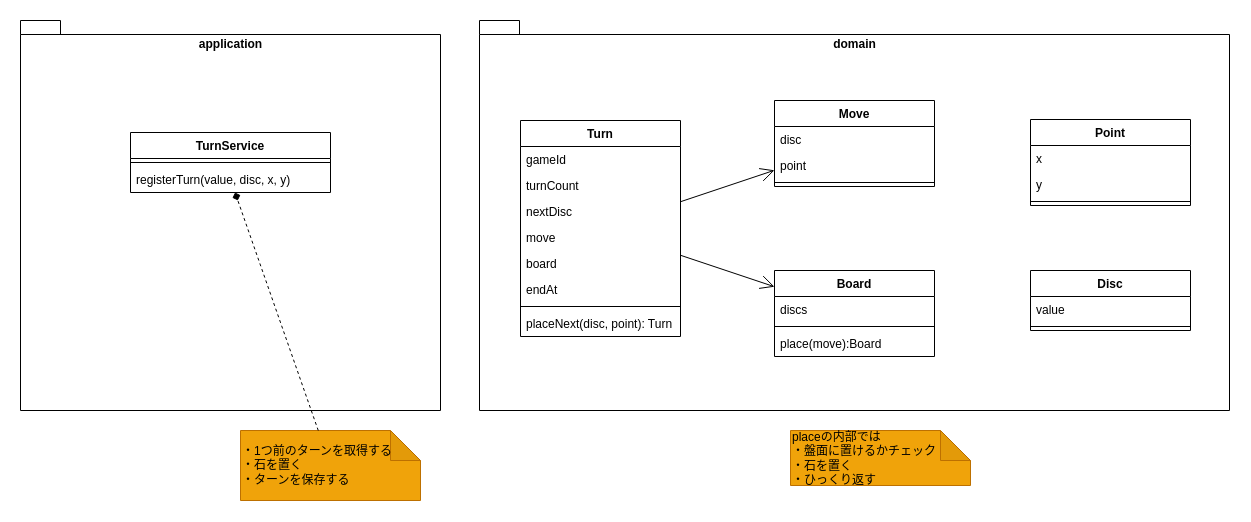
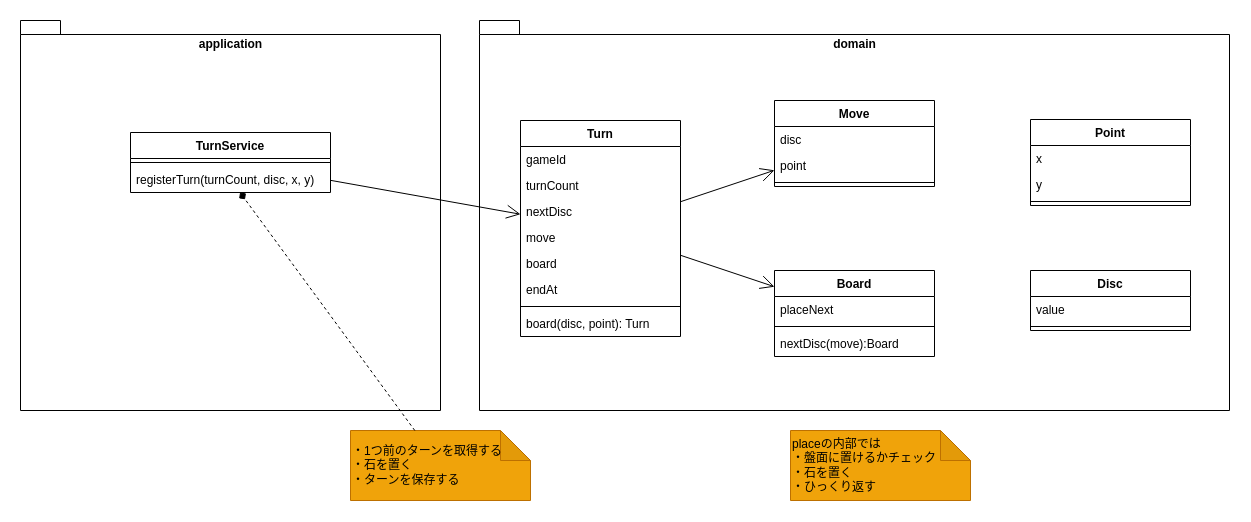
node "registerTurn(value, disc, x, y)": label "registerTurn(value, disc, x, y)" -> "registerTurn(turnCount, disc, x, y)"
edge "TurnService" -> "Turn": added
node "discs": label "discs" -> "placeNext"
node "placeNext(disc, point): Turn": label "placeNext(disc, point): Turn" -> "board(disc, point): Turn"
node "place(move):Board": label "place(move):Board" -> "nextDisc(move):Board"
node "placeの内部では ・盤面に置けるかチェック ・石を置く ・ひっくり返す": size 180x55 -> 180x70
node "・1つ前のターンを取得する ・石を置く ・ターンを保存する": moved (331, 466) -> (441, 466)
